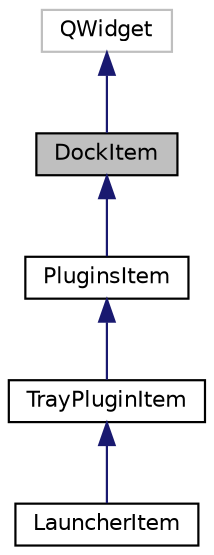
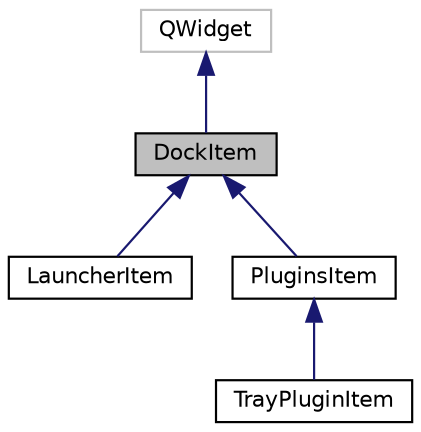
edge "LauncherItem" -> "TrayPluginItem": now "LauncherItem" -> "DockItem"
